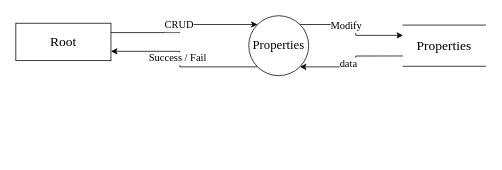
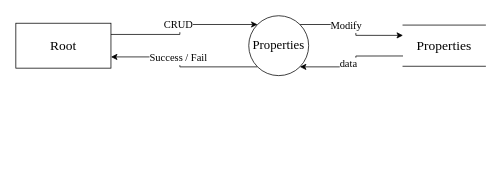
node "Root": size 95x38 -> 95x45
